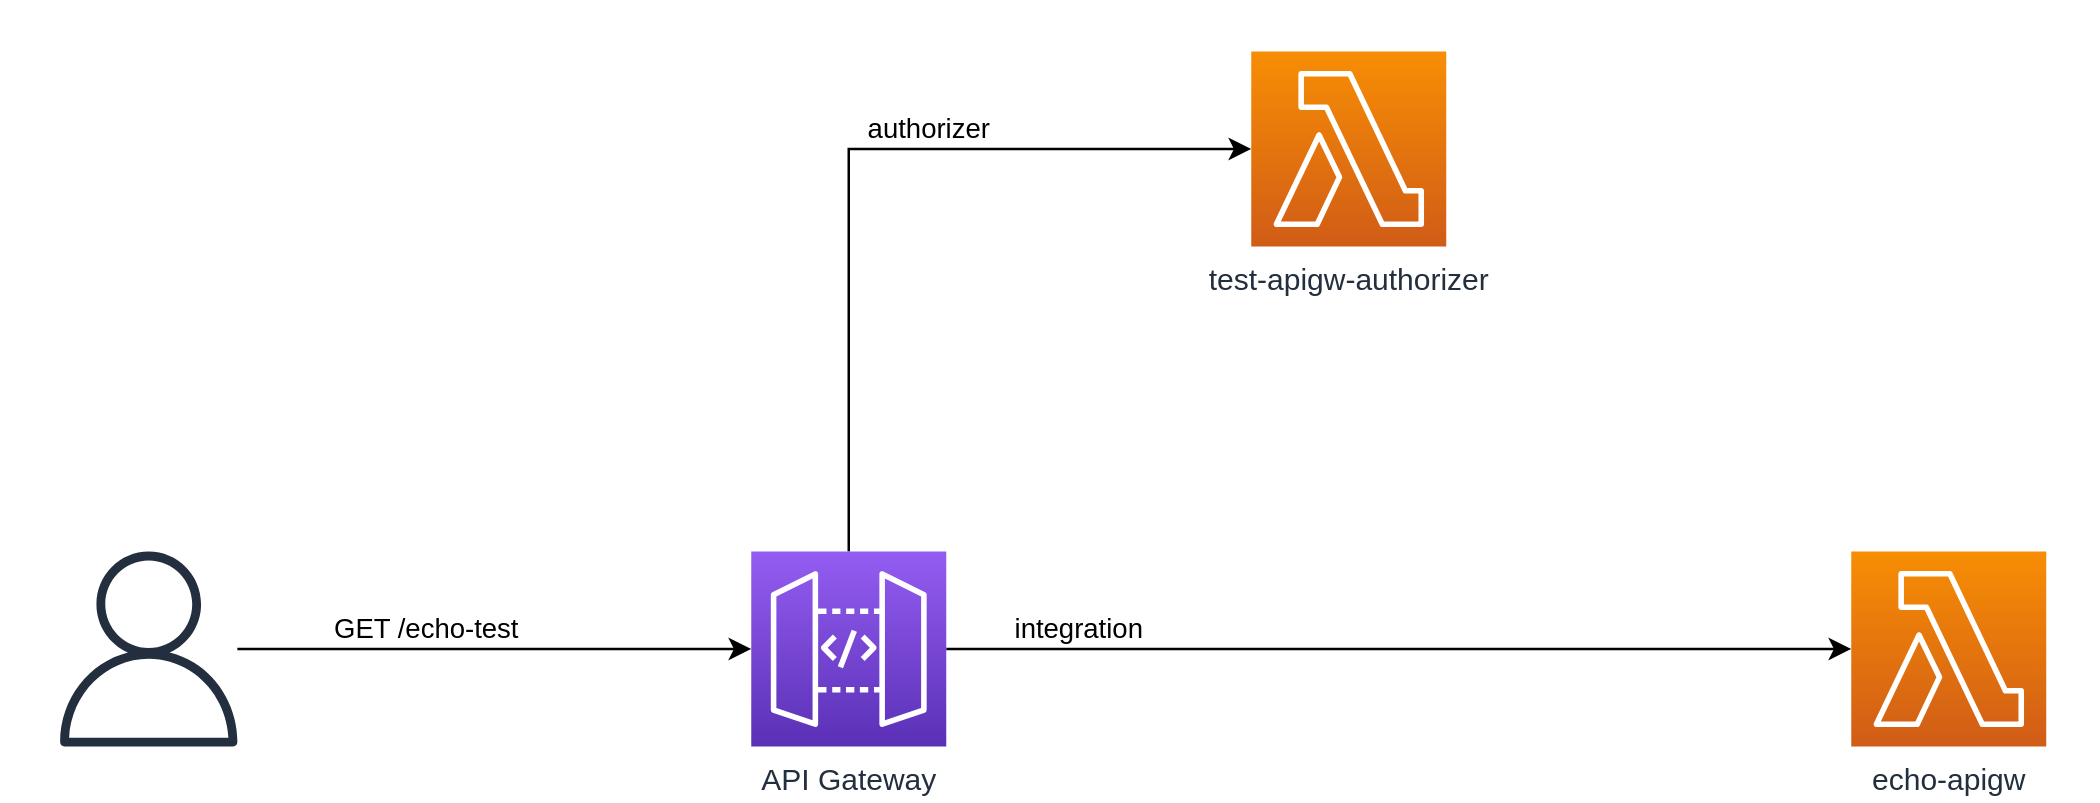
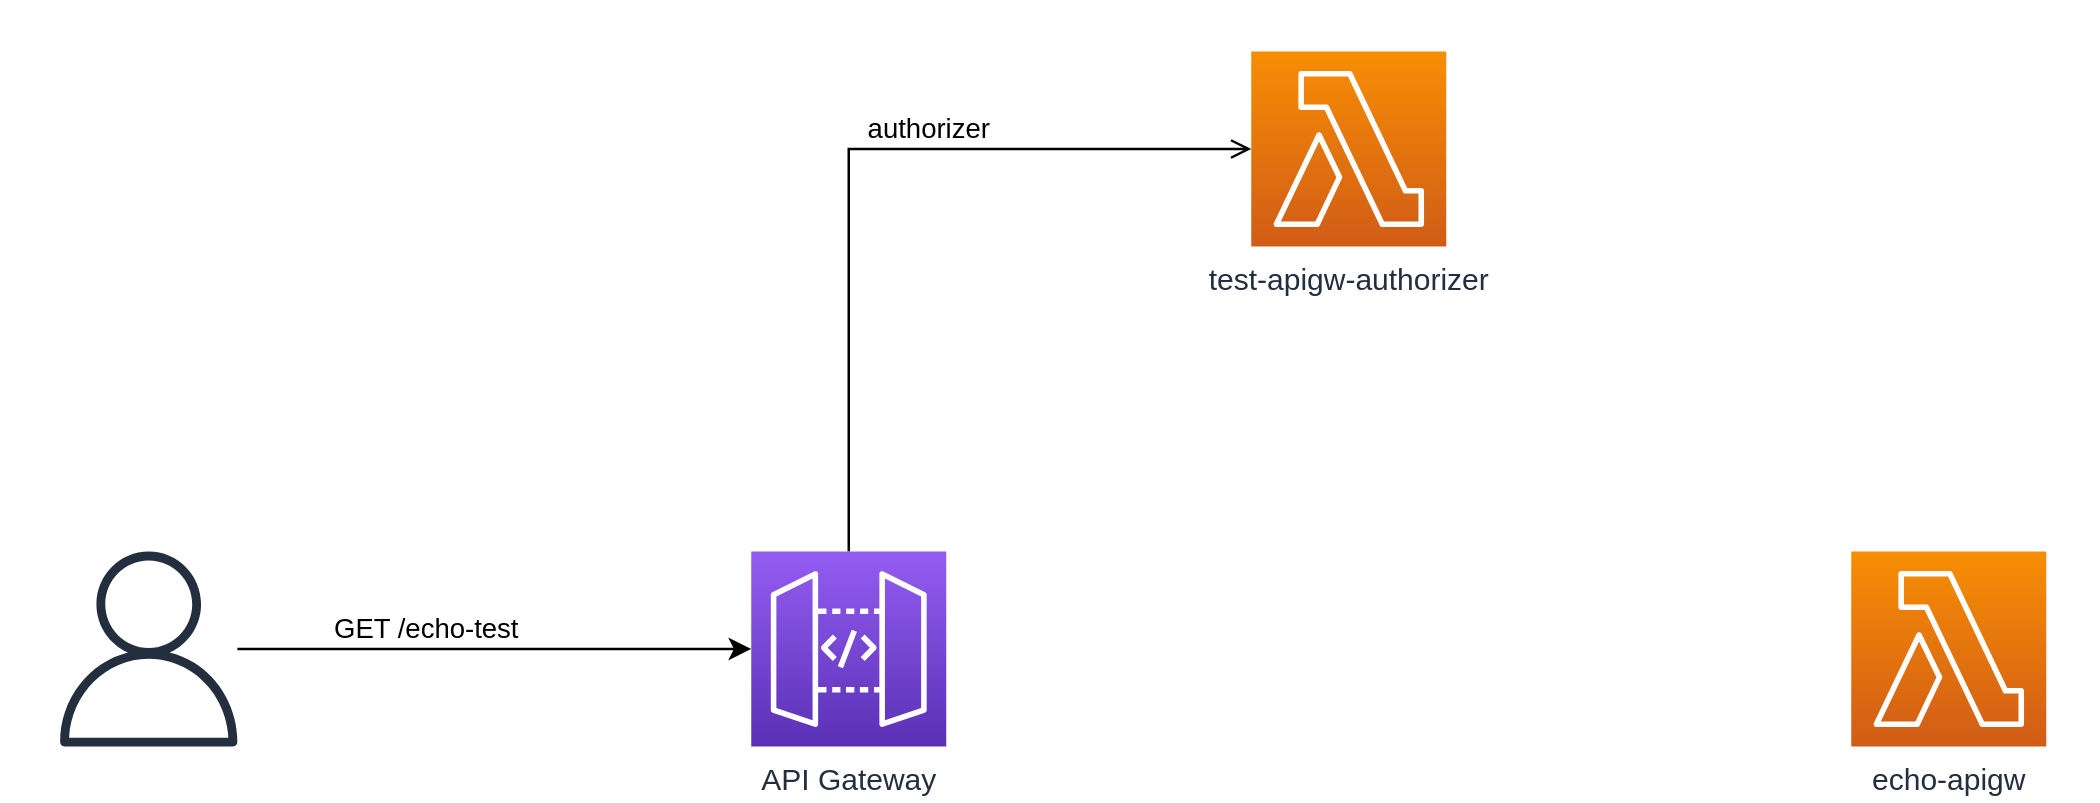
edge "API Gateway" -> "test-apigw-authorizer": arrowhead classic -> open
edge "API Gateway" -> "echo-apigw": removed, label "integration"
